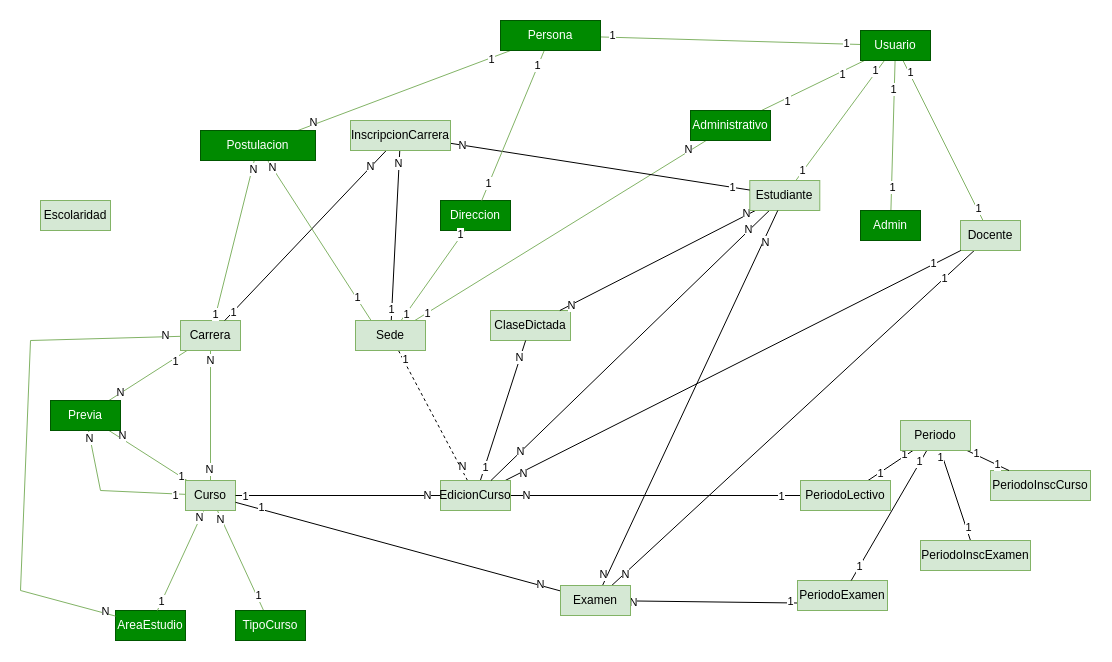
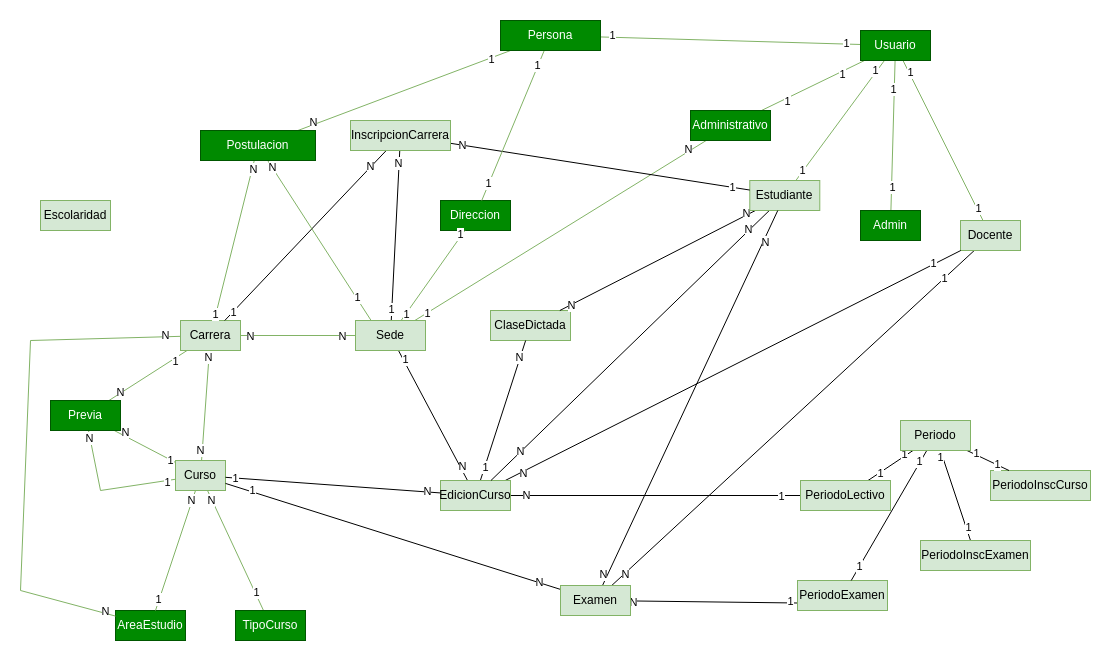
edge "Carrera" -- "Sede": added, labels "N", "N"
edge "Sede" -- "EdicionCurso": style dashed -> solid
node "Curso": moved (211, 496) -> (201, 476)
